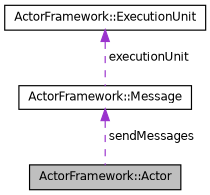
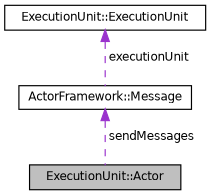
node "ActorFramework::ExecutionUnit": label "ActorFramework::ExecutionUnit" -> "ExecutionUnit::ExecutionUnit"
node "ActorFramework::Actor": label "ActorFramework::Actor" -> "ExecutionUnit::Actor"
